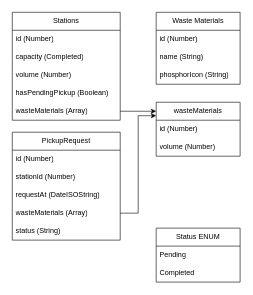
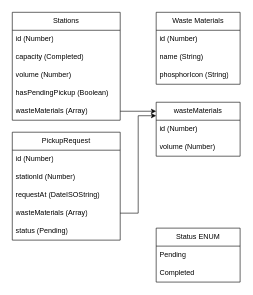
node "status (String)": label "status (String)" -> "status (Pending)"
